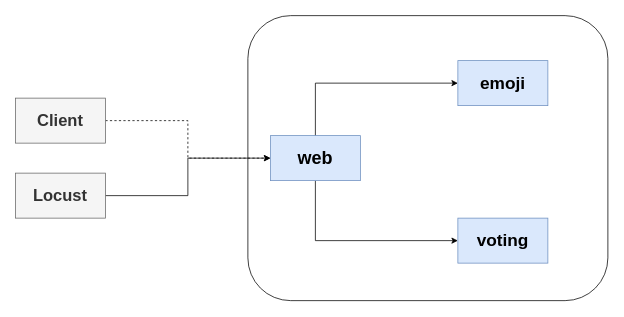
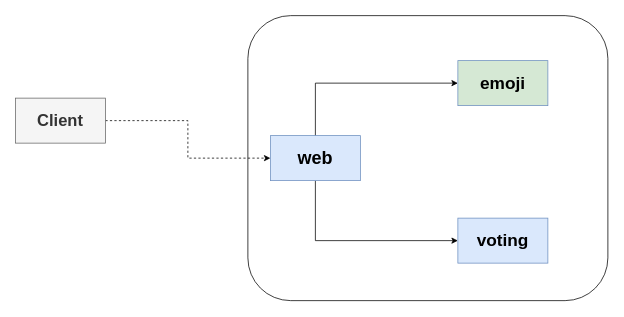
node "emoji": fillcolor #dae8fc -> #d5e8d4
node "Locust": removed
edge "Locust" -> "web": removed
